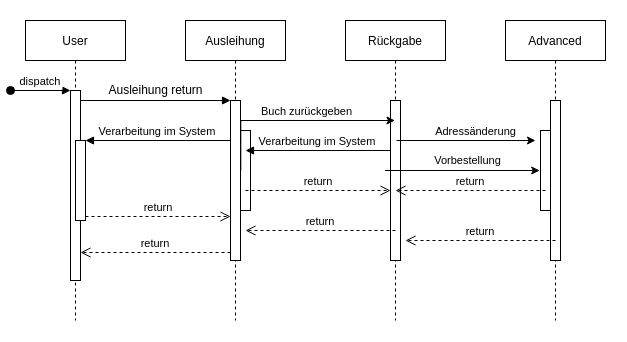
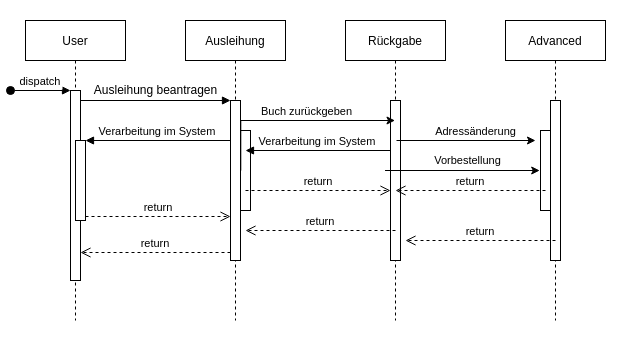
node "Ausleihung return": label "Ausleihung return" -> "Ausleihung beantragen"
